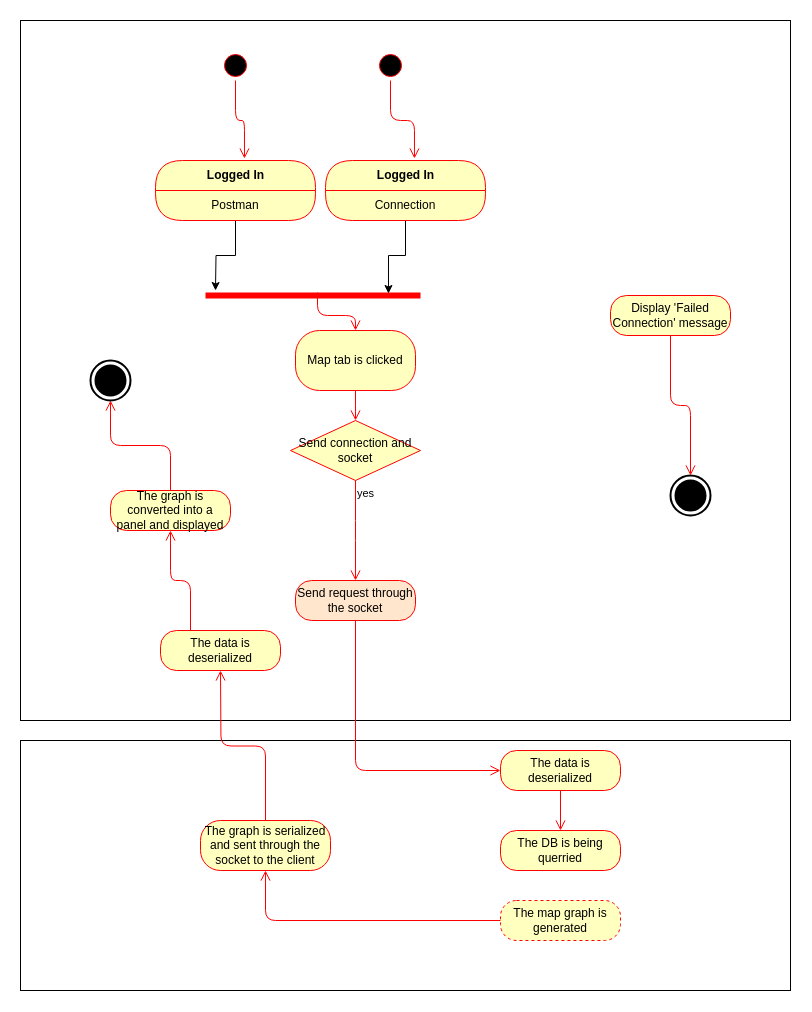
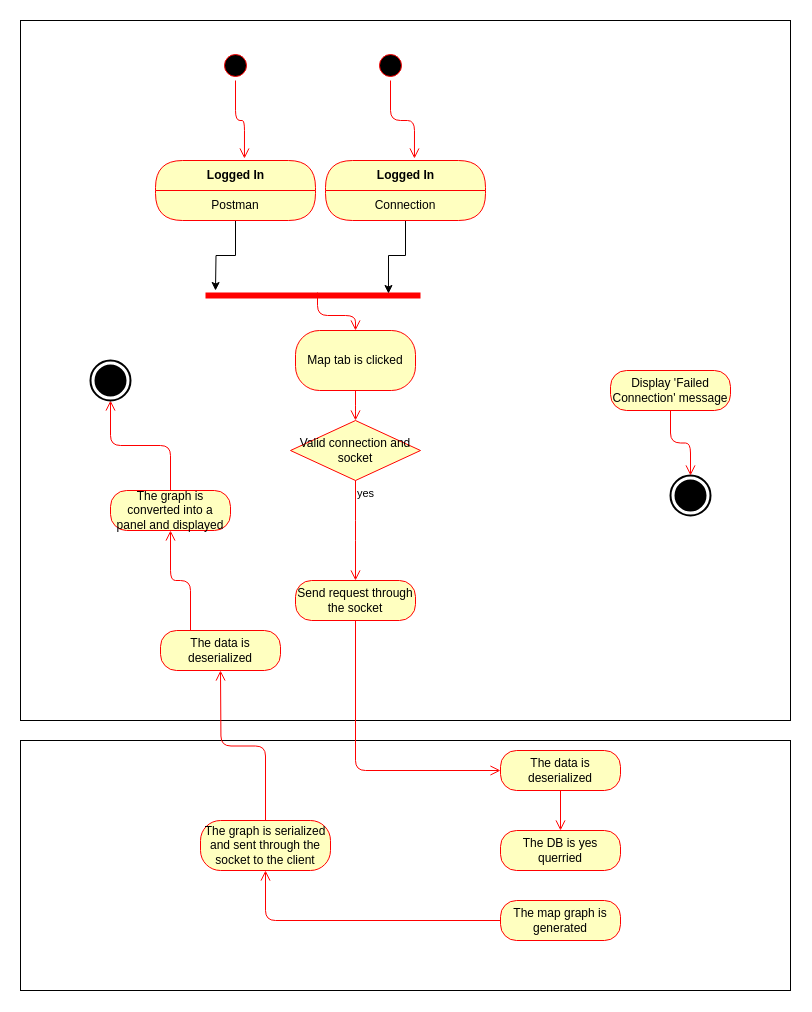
node "Display 'Failed Connection' message": moved (671, 316) -> (671, 391)
node "Send connection and socket": label "Send connection and socket" -> "Valid connection and socket"
node "Send request through the socket": fillcolor #ffe6cc -> #ffffc0
node "The DB is being querried": label "The DB is being querried" -> "The DB is yes querried"
node "The map graph is generated": style dashed -> solid
